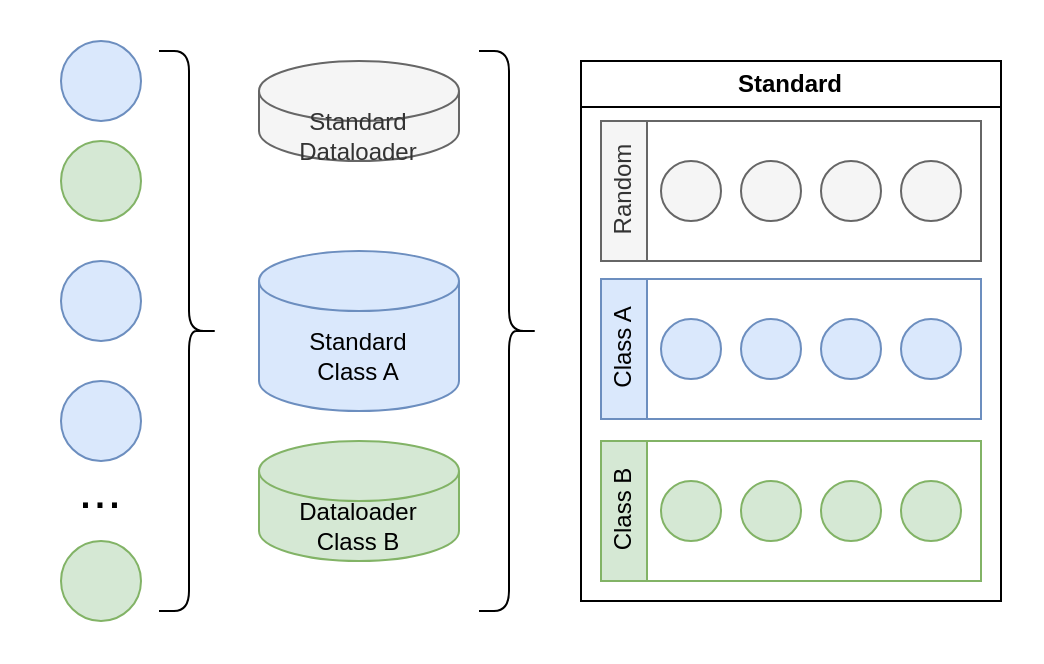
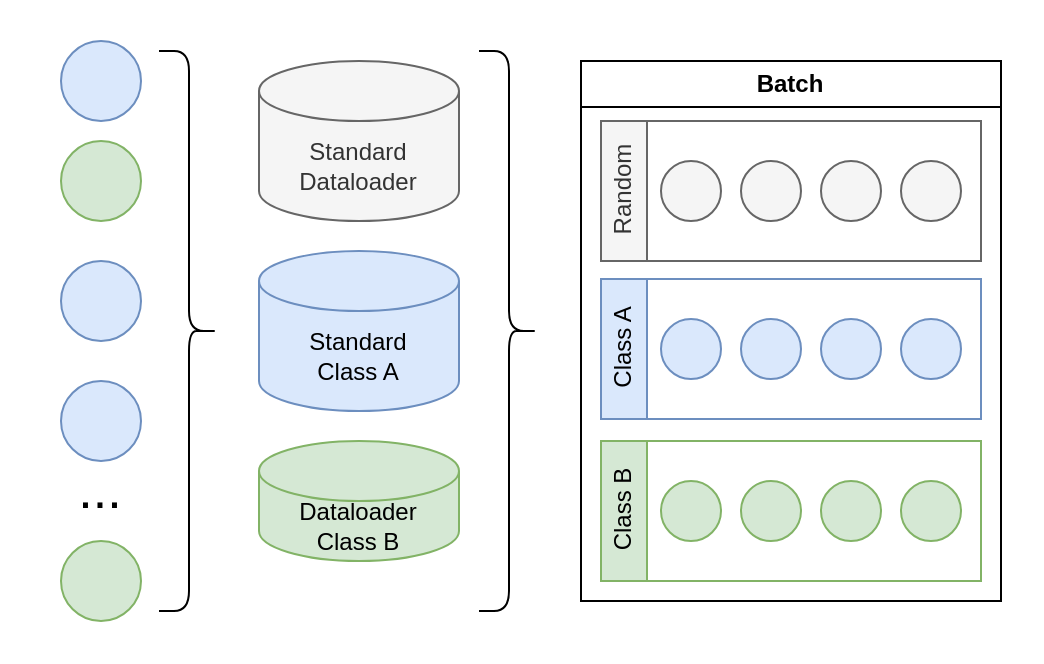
node "Standard": label "Standard" -> "Batch"
node "Standard Dataloader": size 200x100 -> 200x160
